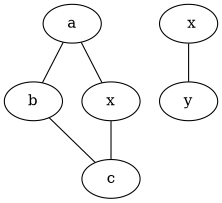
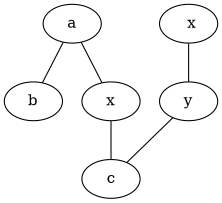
edge "b" -- "c": now "y" -- "c"
